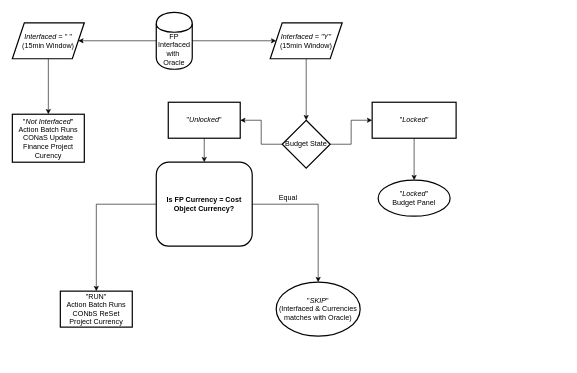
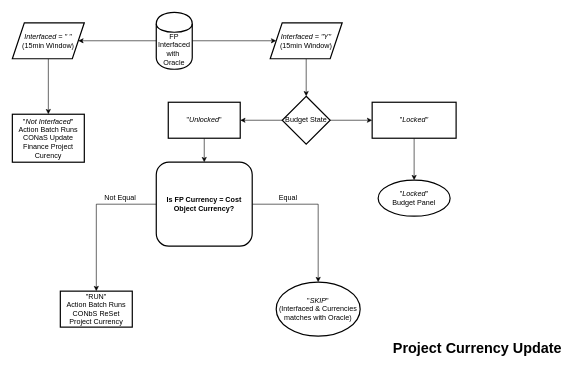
node "Budget State": moved (306, 144) -> (306, 120)
node "Not Equal": added
node "Project Currency Update": added
